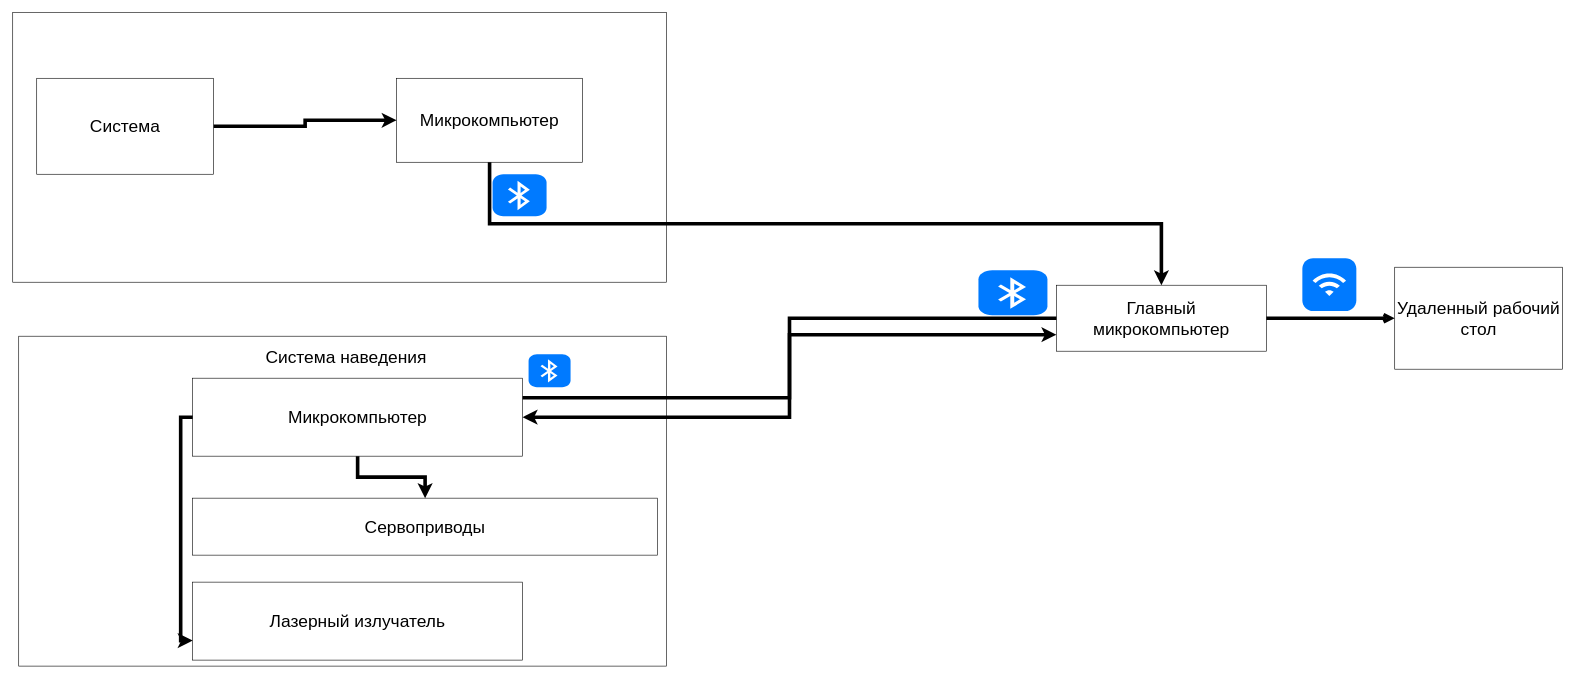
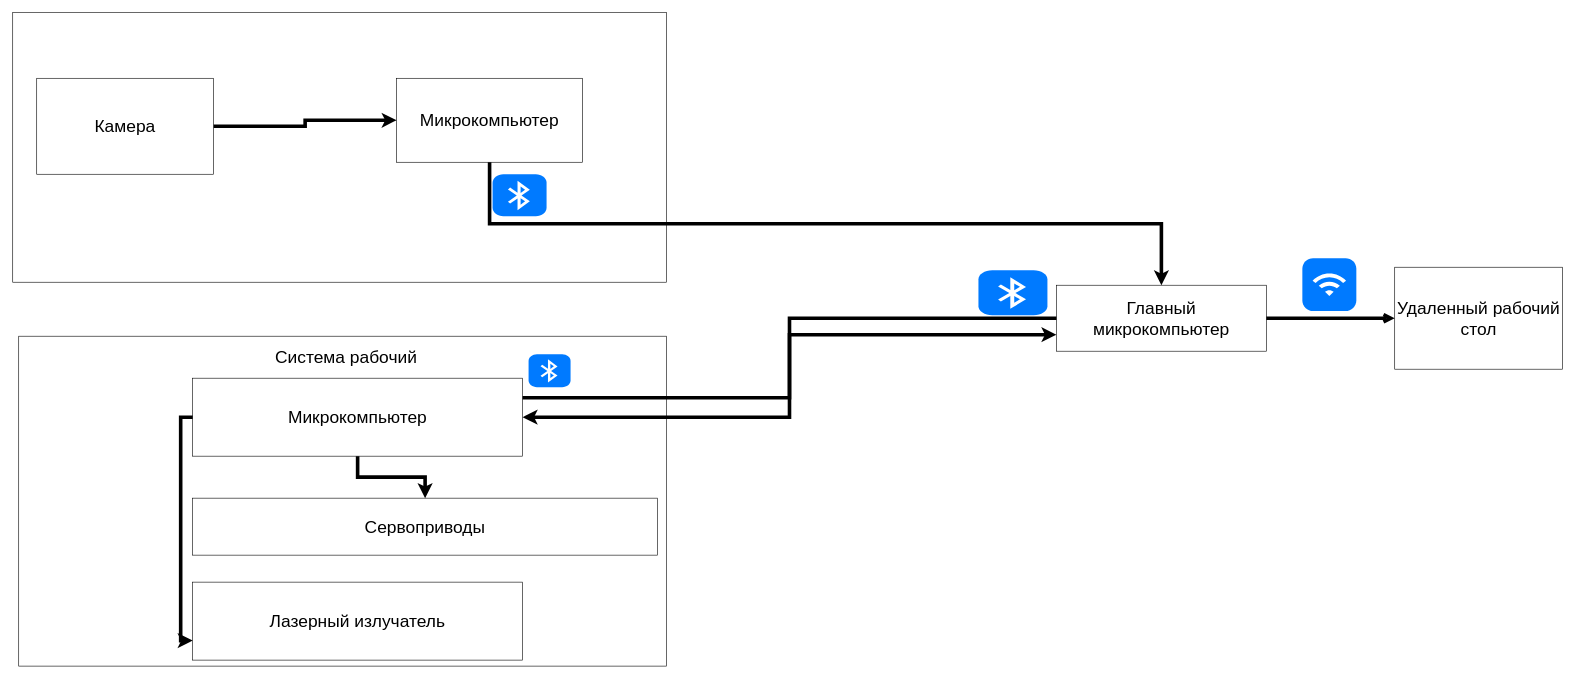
node "Система": label "Система" -> "Камера"
node "Система наведения": label "Система наведения" -> "Система рабочий"
